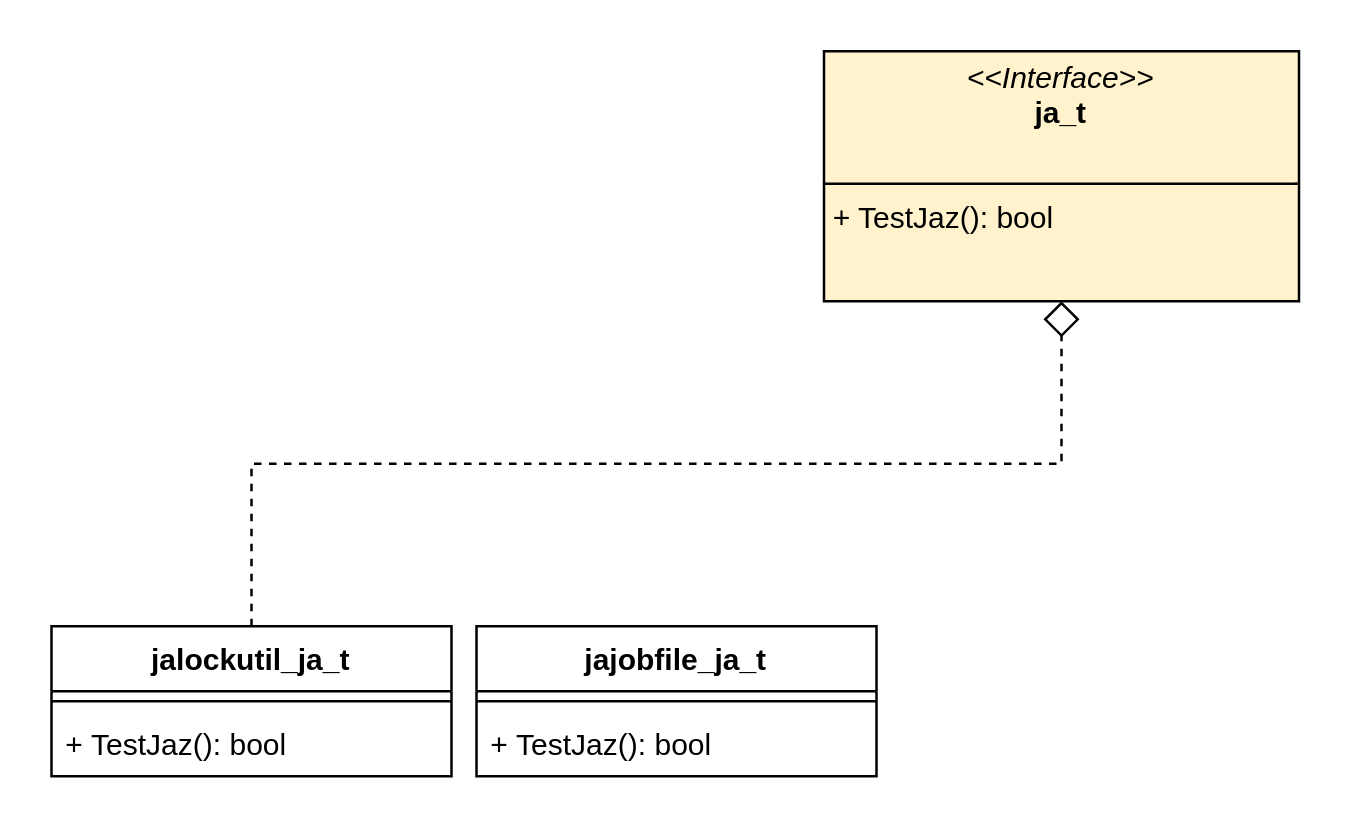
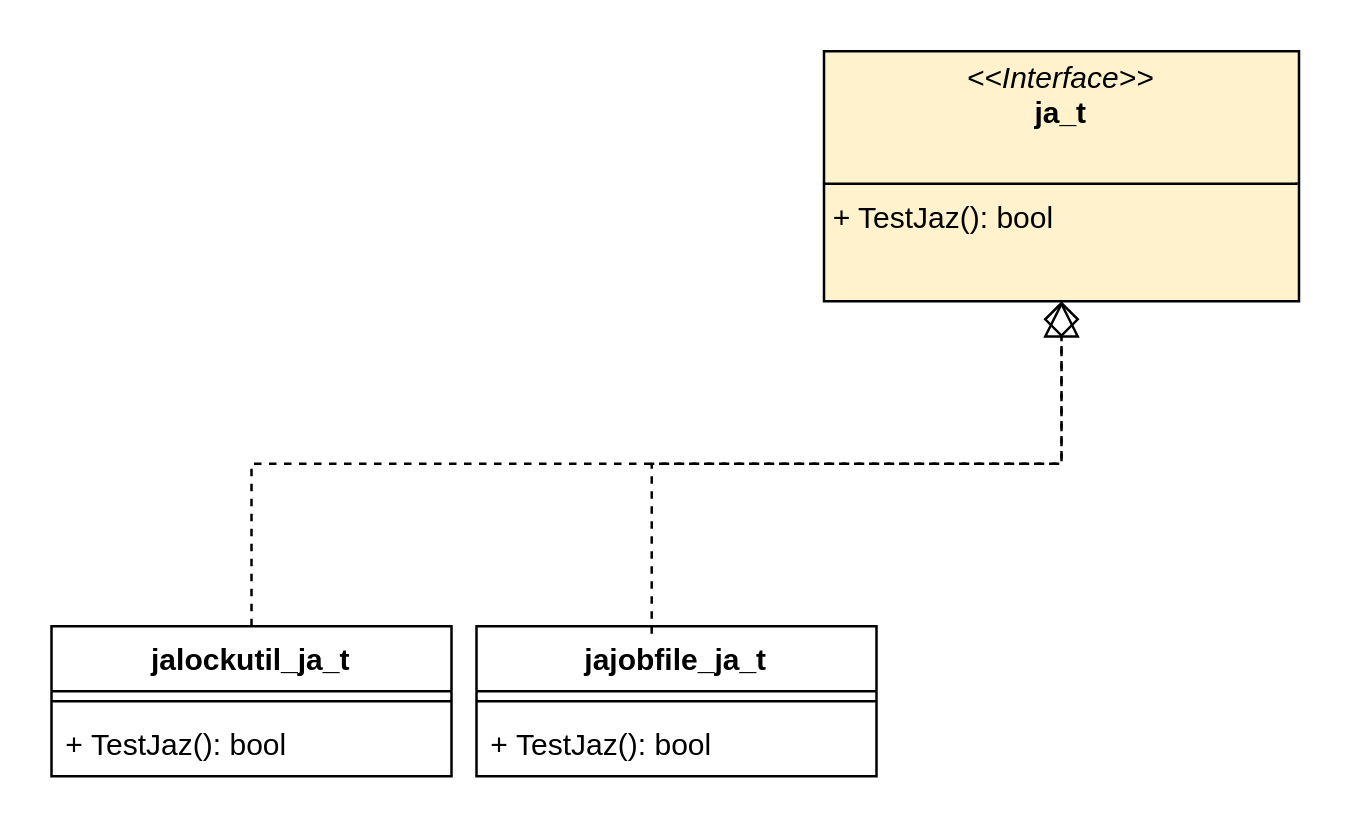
edge "jajobfile_ja_t" -> "<<Interface>> ja_t + TestJaz(): bool": added
